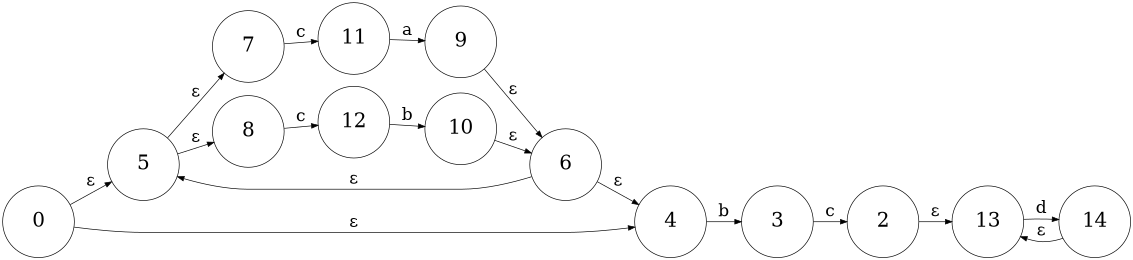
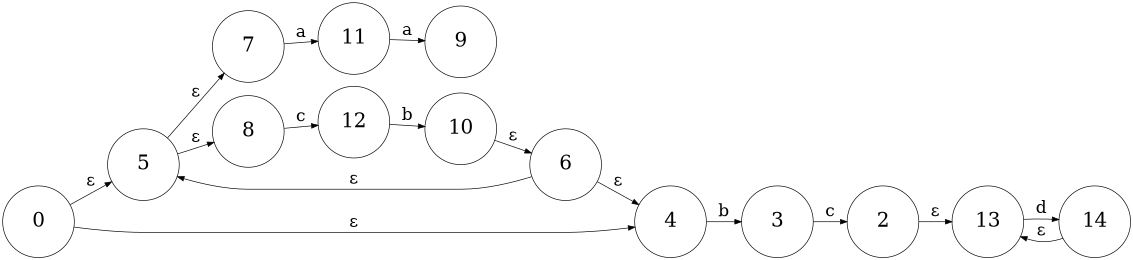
edge "7" -> "11": label "c" -> "a"
edge "9" -> "6": removed, label "ɛ"
